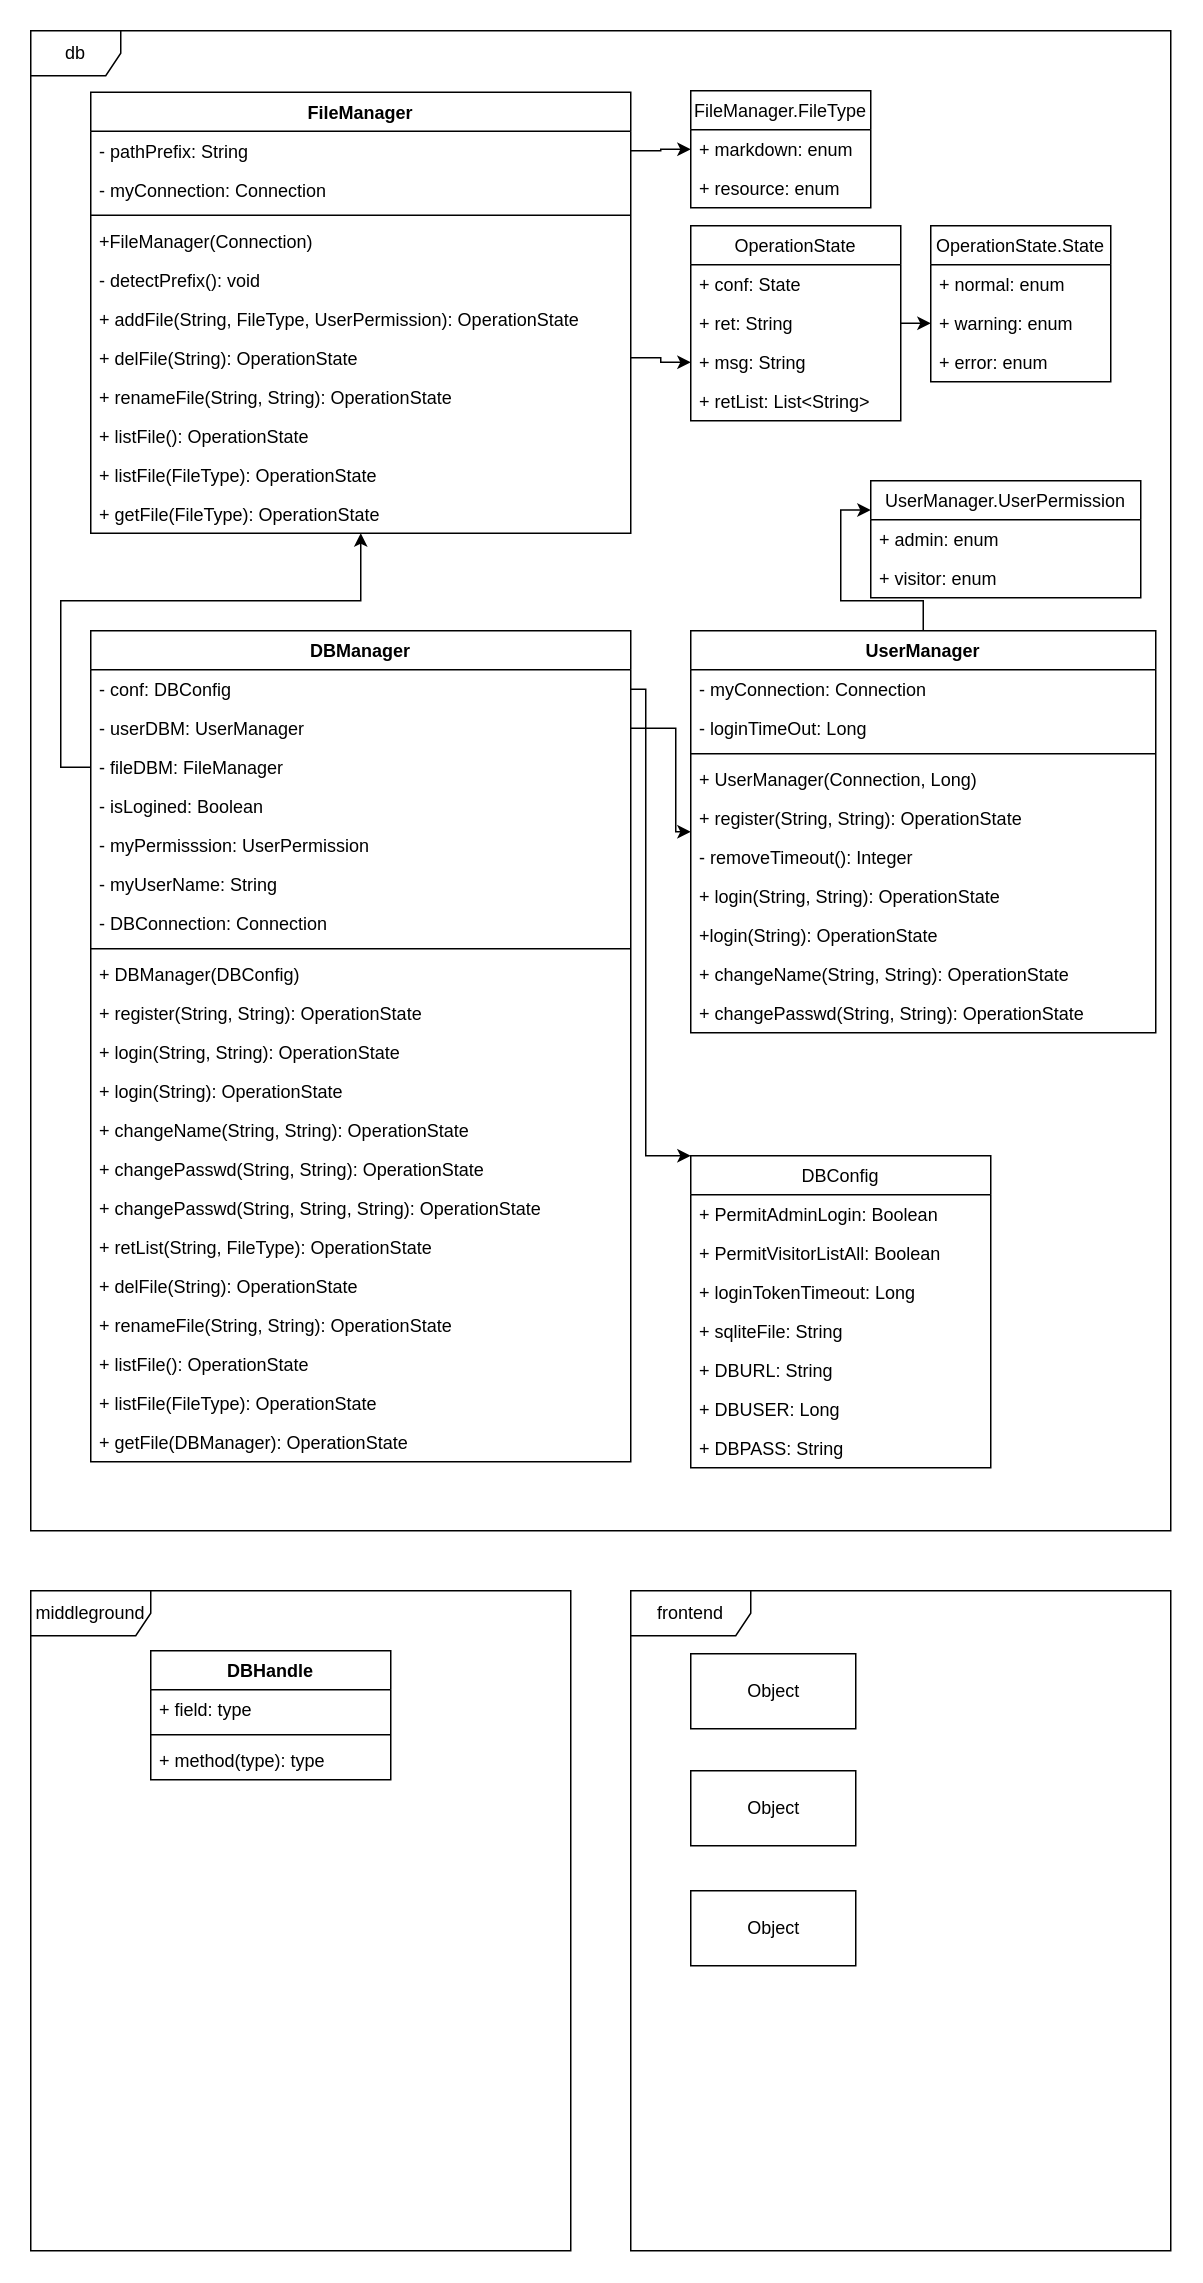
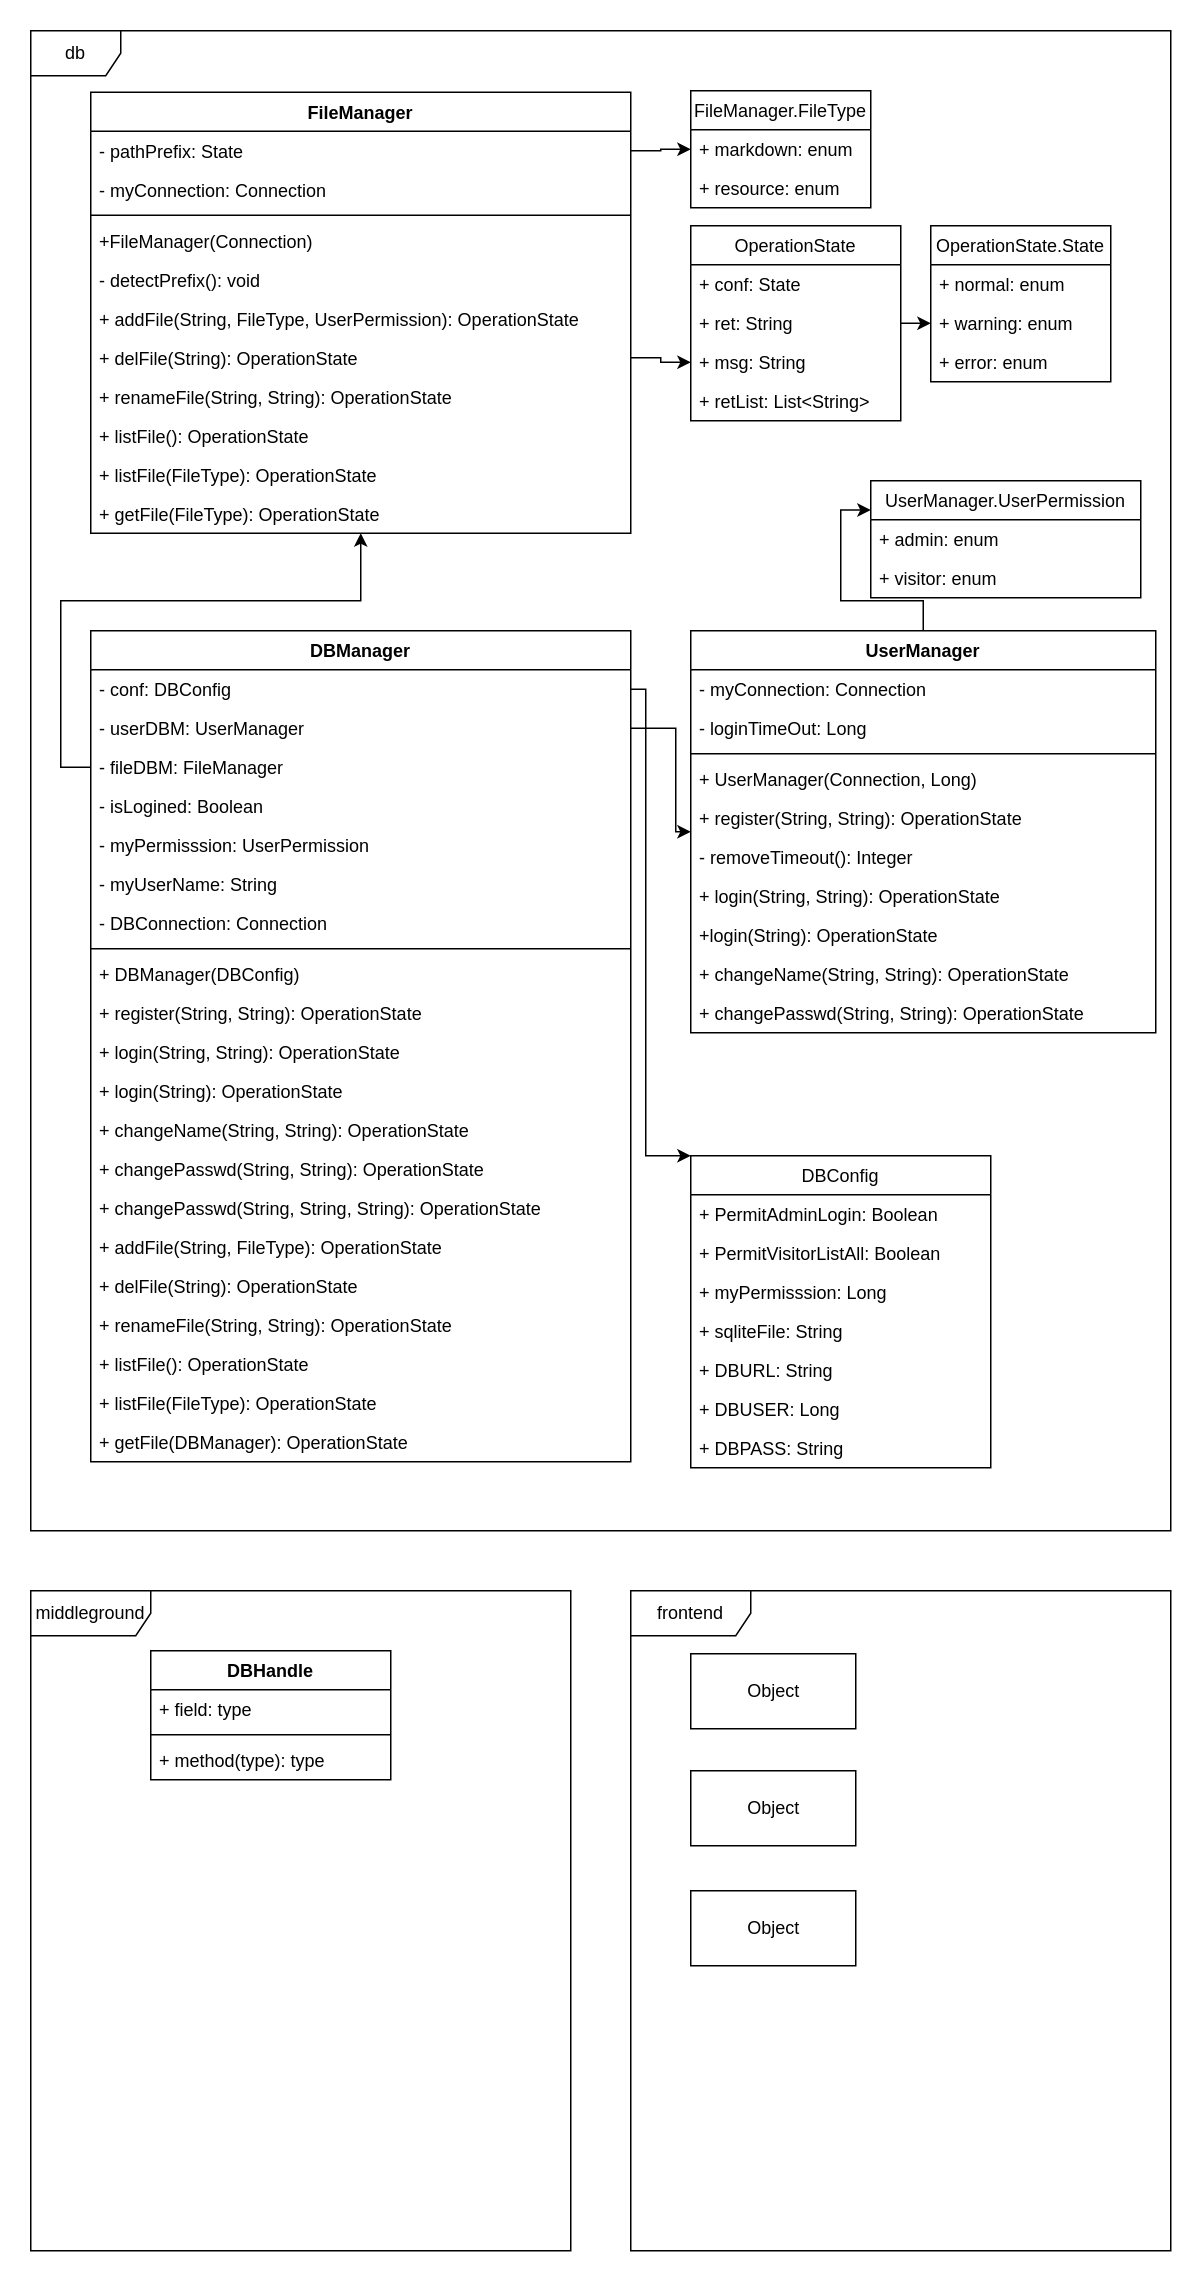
node "- pathPrefix: String": label "- pathPrefix: String" -> "- pathPrefix: State"
node "+ retList(String, FileType): OperationState": label "+ retList(String, FileType): OperationState" -> "+ addFile(String, FileType): OperationState"
node "+ loginTokenTimeout: Long": label "+ loginTokenTimeout: Long" -> "+ myPermisssion: Long"
